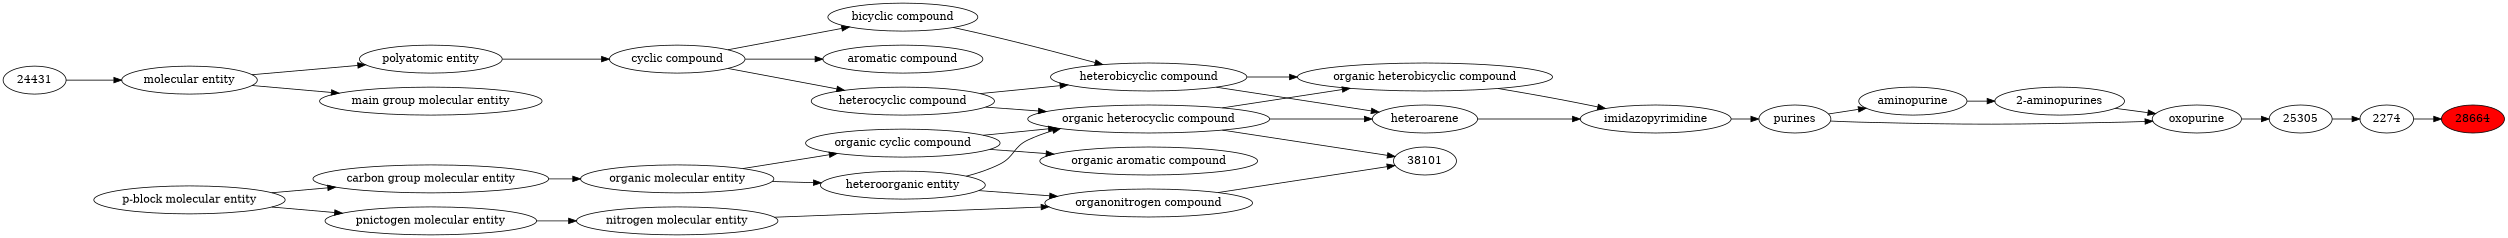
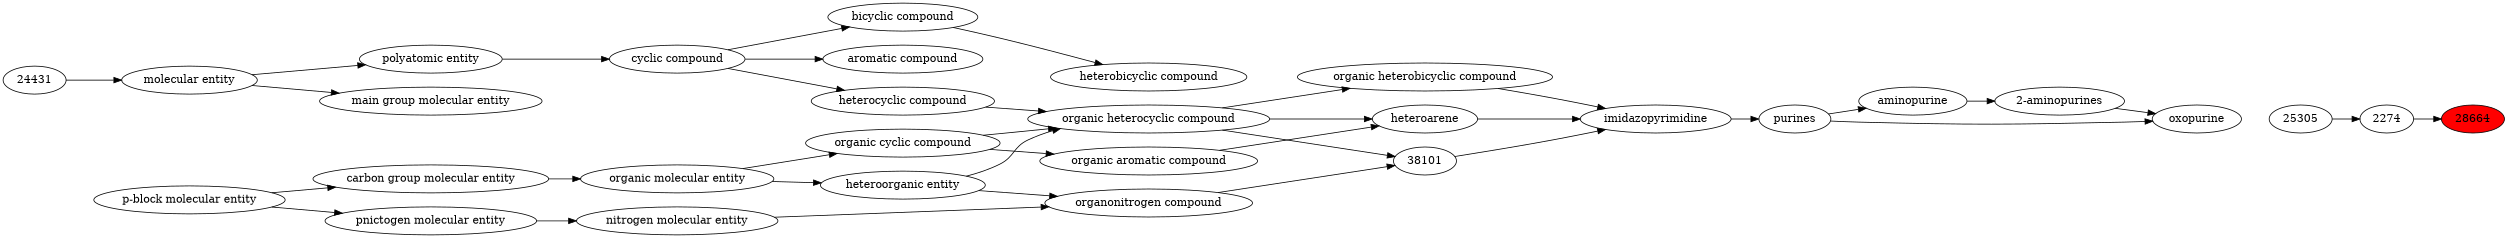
edge "heterobicyclic compound" -> "organic heterobicyclic compound": removed
edge "heterocyclic compound" -> "heterobicyclic compound": removed
edge "heterobicyclic compound" -> "heteroarene": now "organic aromatic compound" -> "heteroarene"
edge "oxopurine" -> "25305": removed
edge "38101" -> "imidazopyrimidine": added
